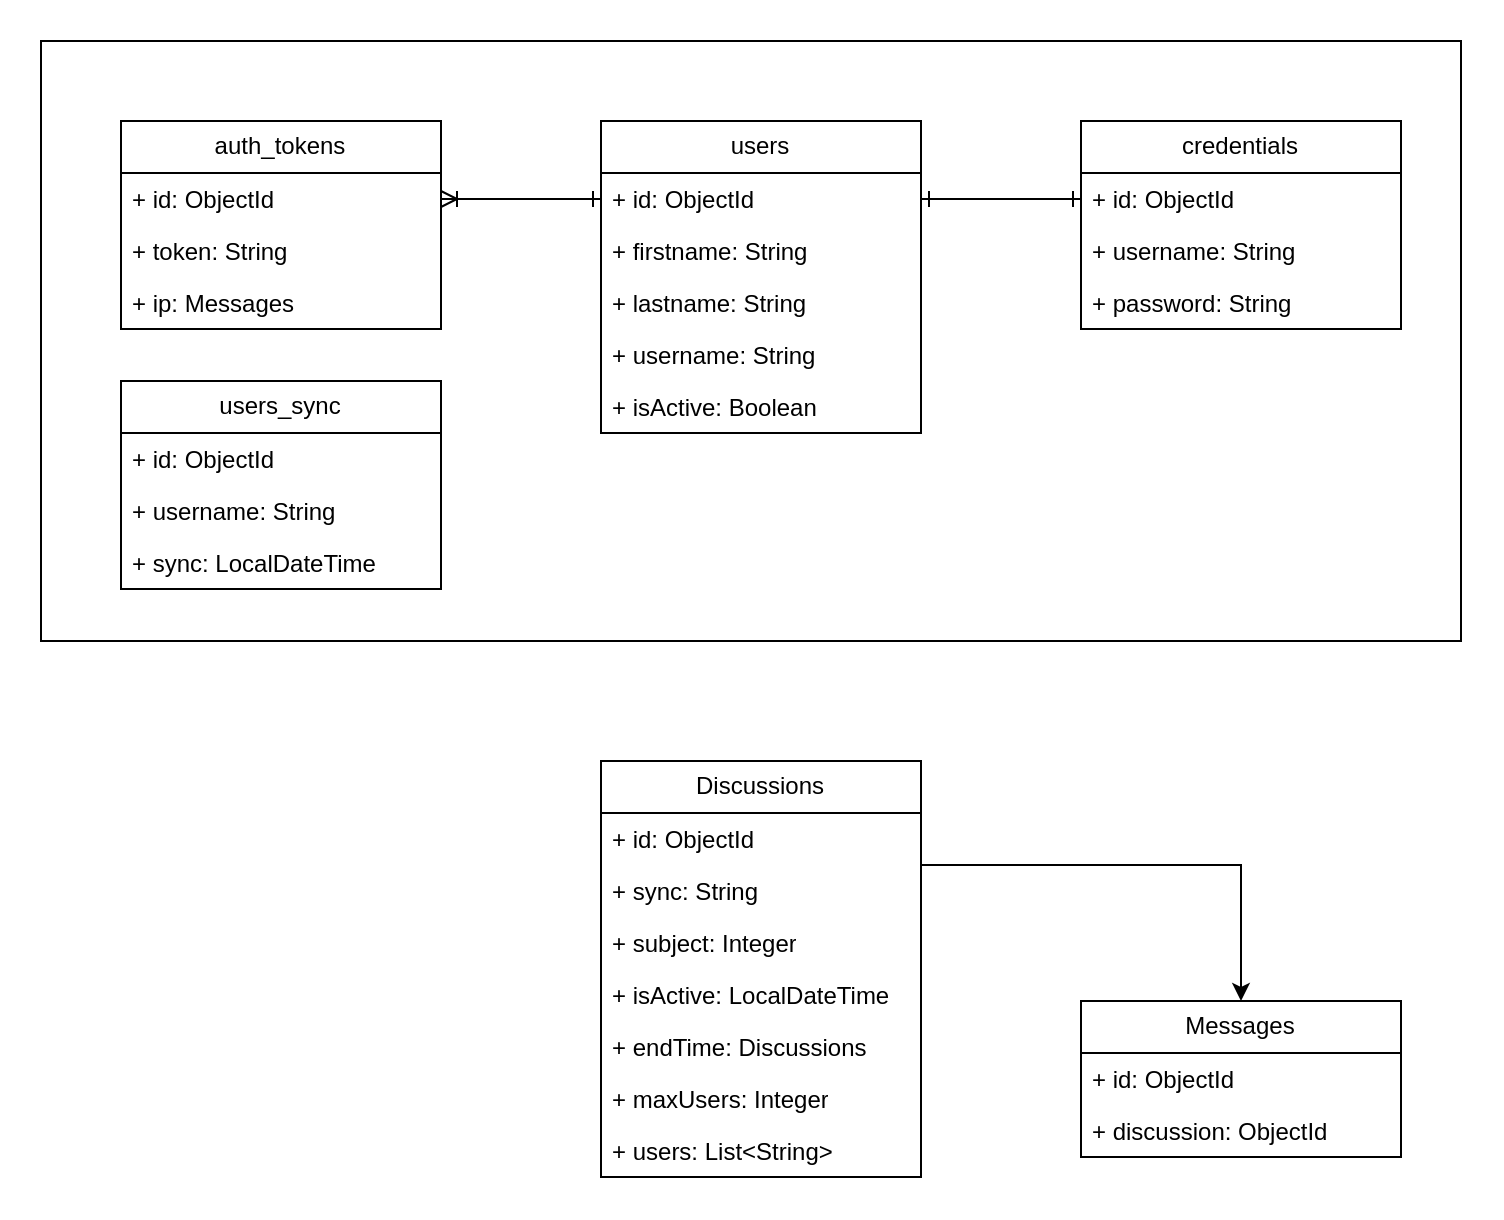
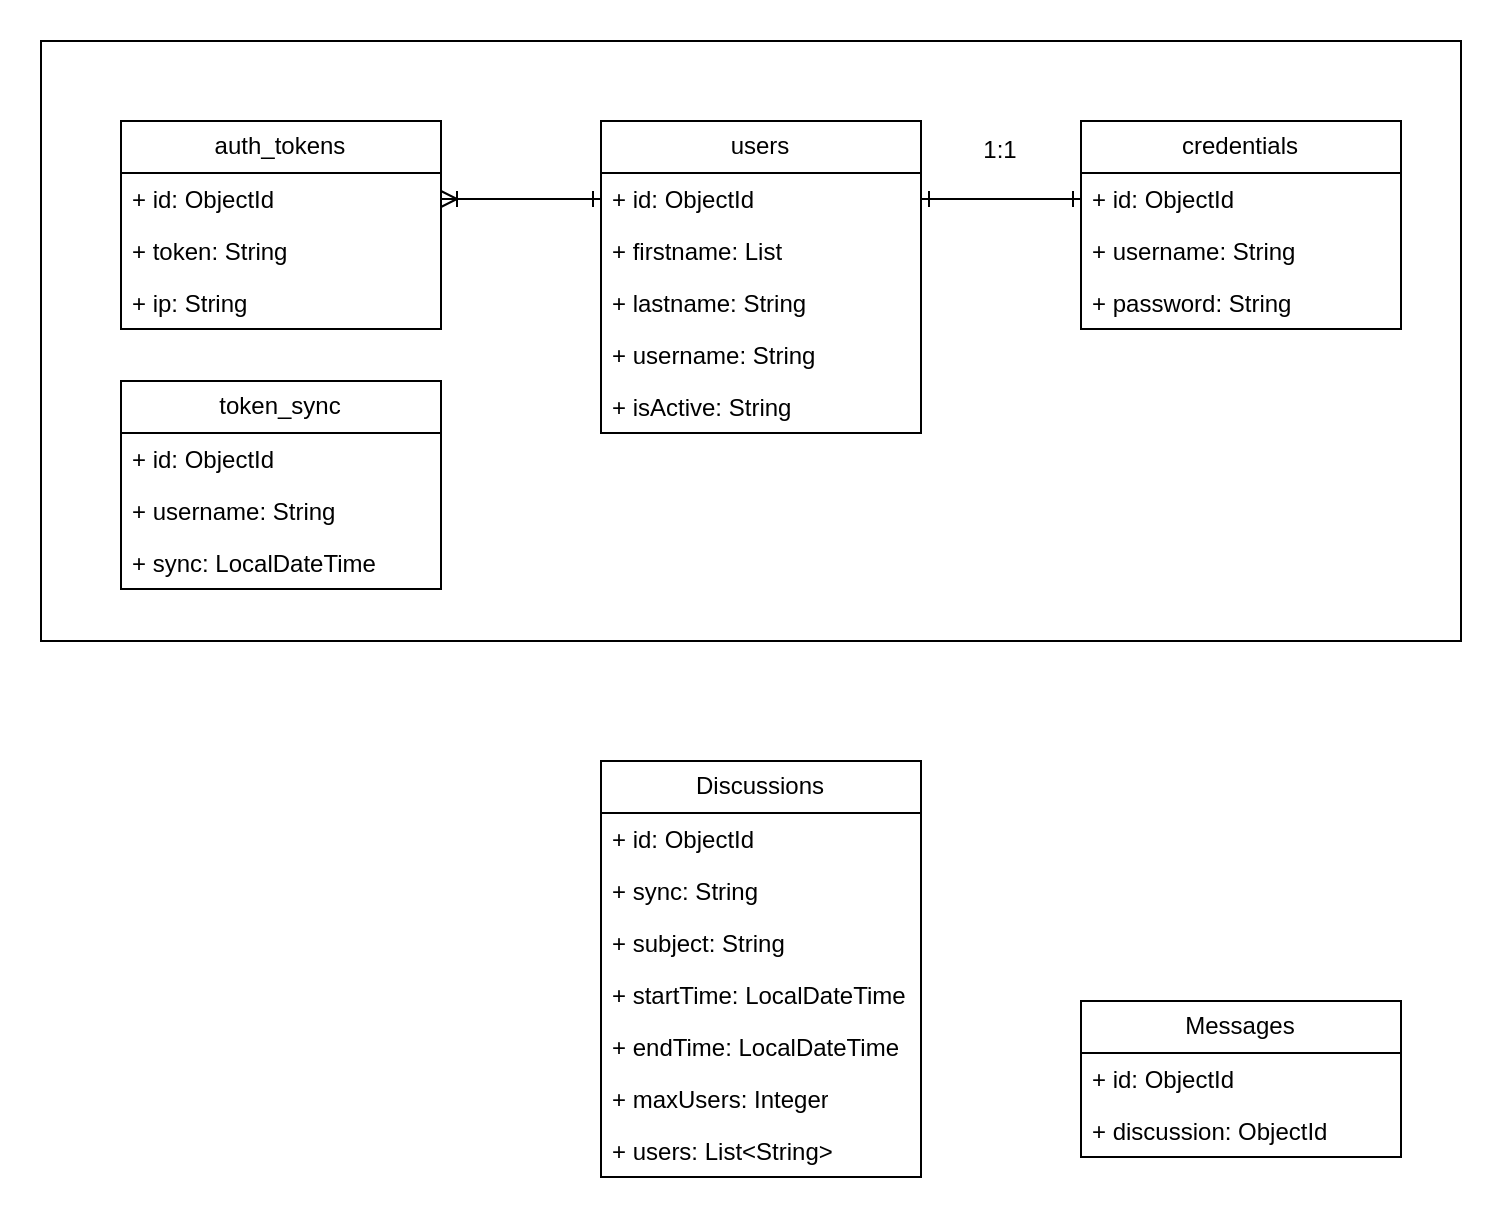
node "1:1": added
node "+ firstname: String": label "+ firstname: String" -> "+ firstname: List"
node "+ ip: Messages": label "+ ip: Messages" -> "+ ip: String"
node "users_sync": label "users_sync" -> "token_sync"
node "+ isActive: Boolean": label "+ isActive: Boolean" -> "+ isActive: String"
edge "Discussions" -> "Messages": removed
node "+ subject: Integer": label "+ subject: Integer" -> "+ subject: String"
node "+ isActive: LocalDateTime": label "+ isActive: LocalDateTime" -> "+ startTime: LocalDateTime"
node "+ endTime: Discussions": label "+ endTime: Discussions" -> "+ endTime: LocalDateTime"
